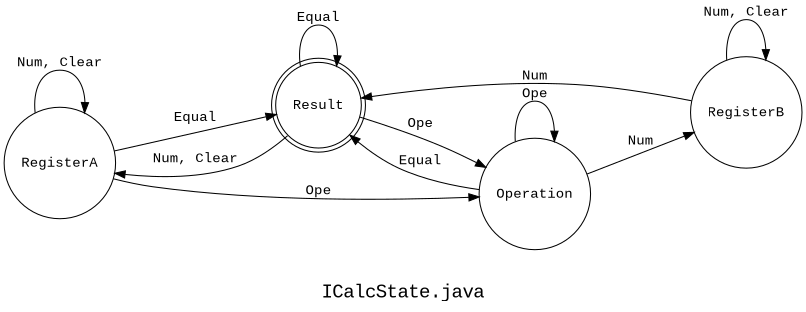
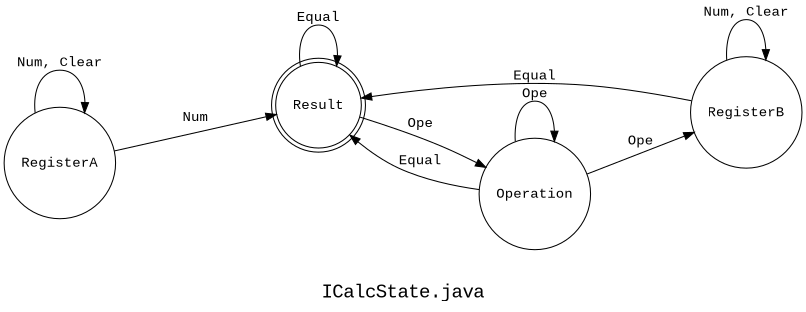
edge "RegisterB" -> "Result": label "Num" -> "Equal"
edge "RegisterA" -> "Result": label "Equal" -> "Num"
edge "Operation" -> "RegisterB": label "Num" -> "Ope"
edge "Result" -> "RegisterA": removed, label "Num, Clear"
edge "RegisterA" -> "Operation": removed, label "Ope"
